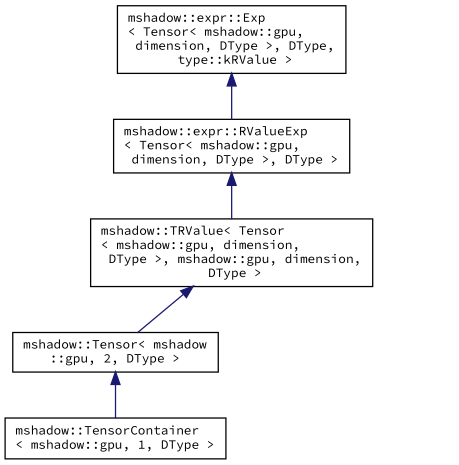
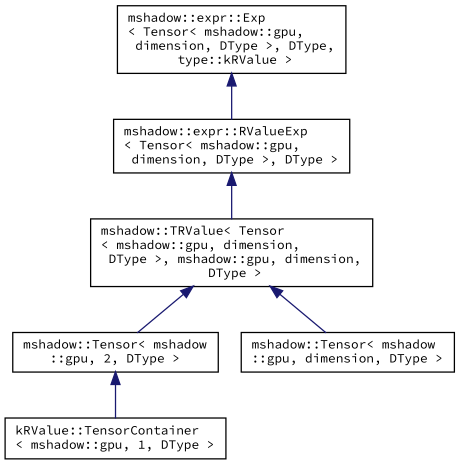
node "mshadow::Tensor< mshadow ::gpu, dimension, DType >": added
node "mshadow::TensorContainer < mshadow::gpu, 1, DType >": label "mshadow::TensorContainer < mshadow::gpu, 1, DType >" -> "kRValue::TensorContainer < mshadow::gpu, 1, DType >"
